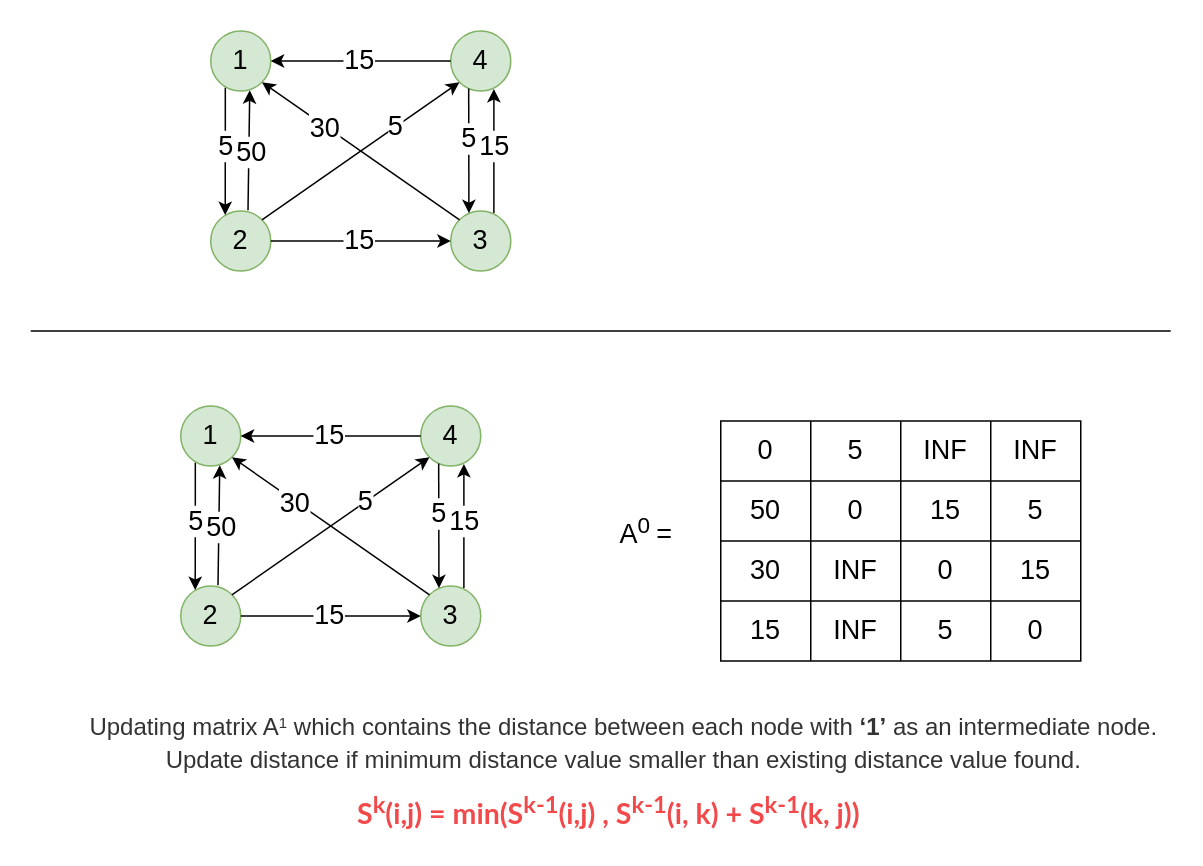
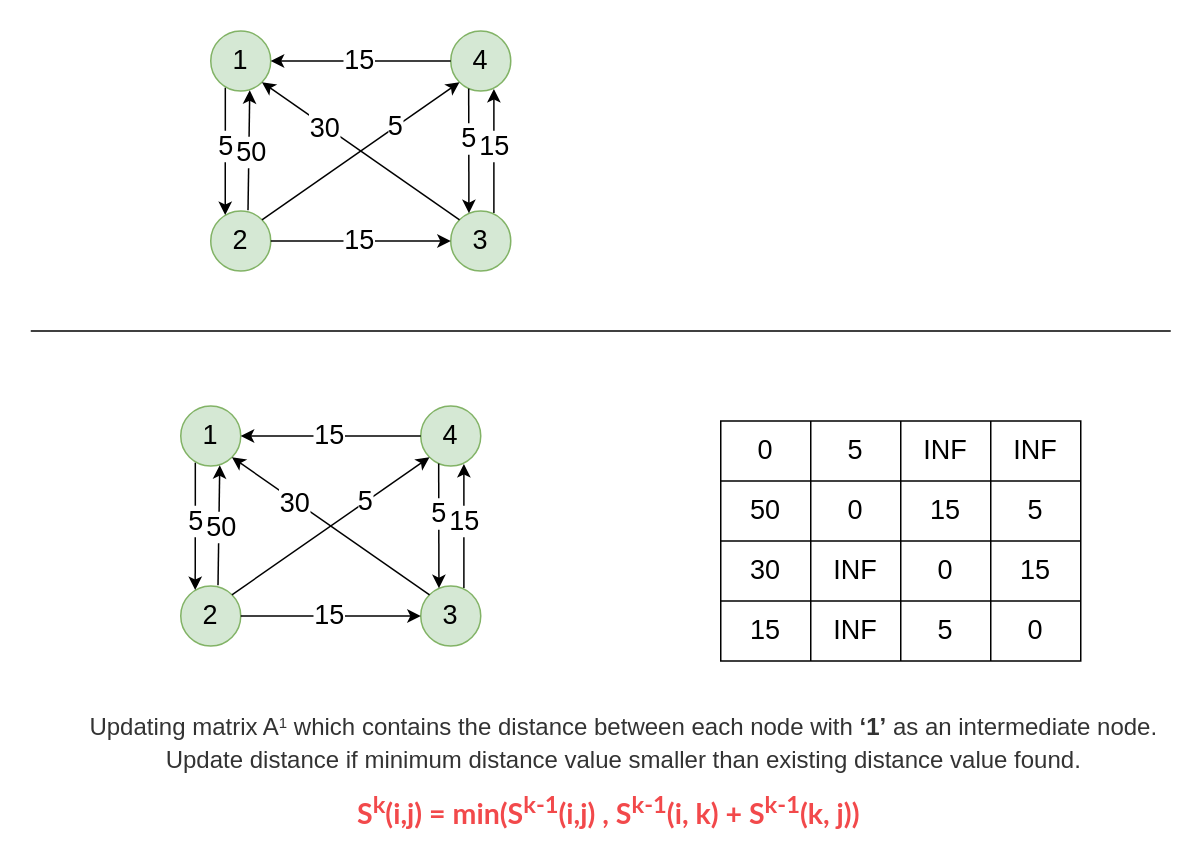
node "A0 =": removed
